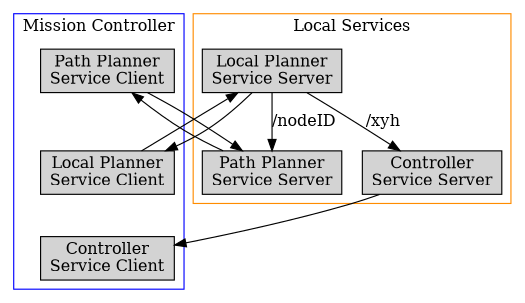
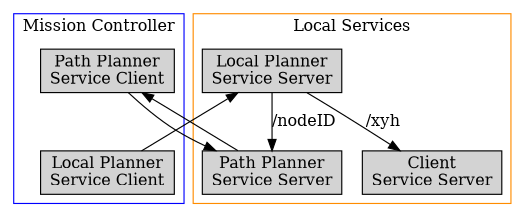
edge "Local Planner Service Server" -> "Local Planner Service Client": removed
node "Controller Service Server": label "Controller Service Server" -> "Client Service Server"
node "Controller Service Client": removed
